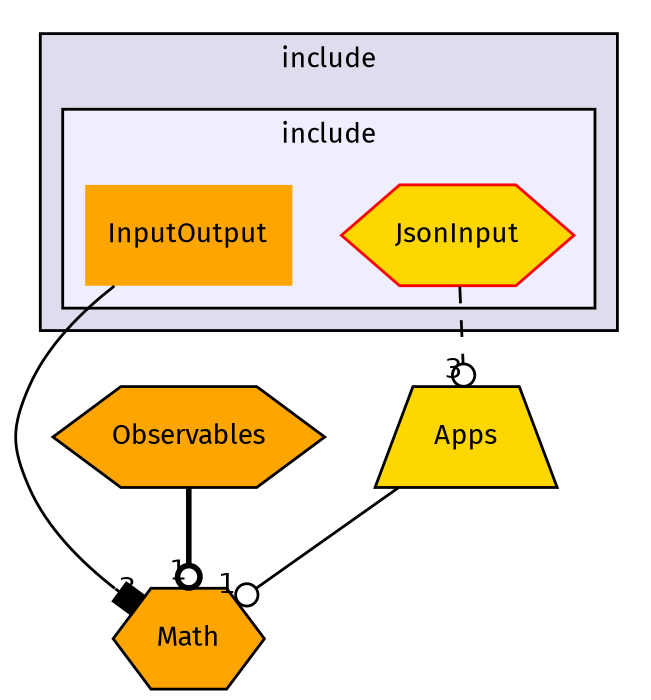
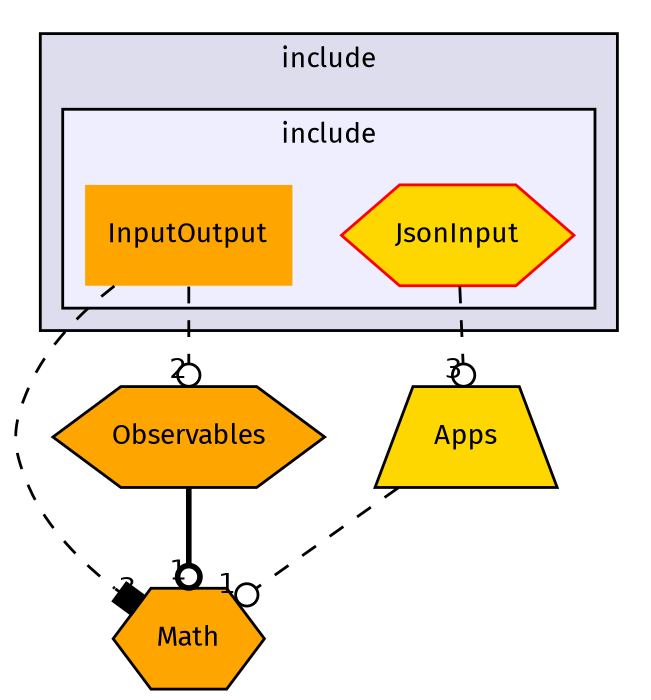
edge "InputOutput" -> "Observables": added
edge "InputOutput" -> "Math": style solid -> dashed
edge "Apps" -> "Math": style solid -> dashed
